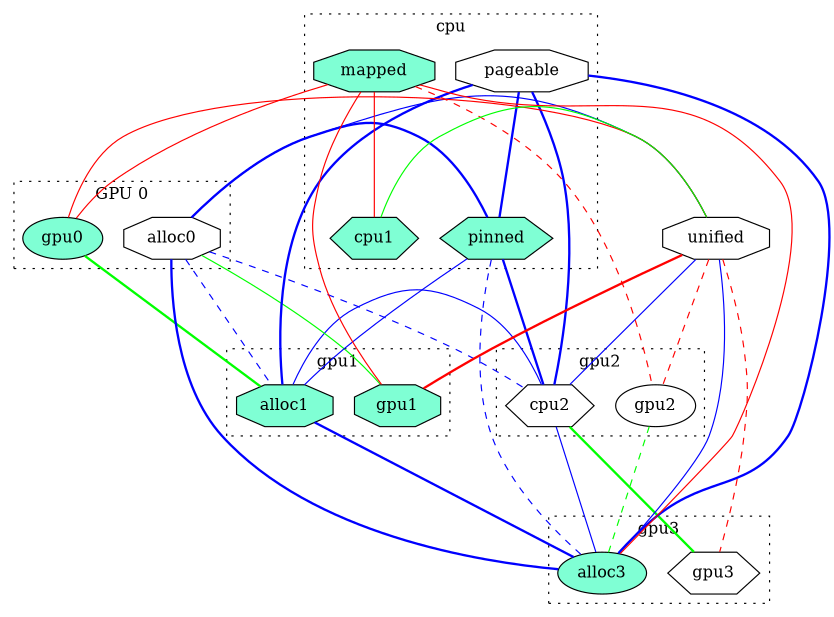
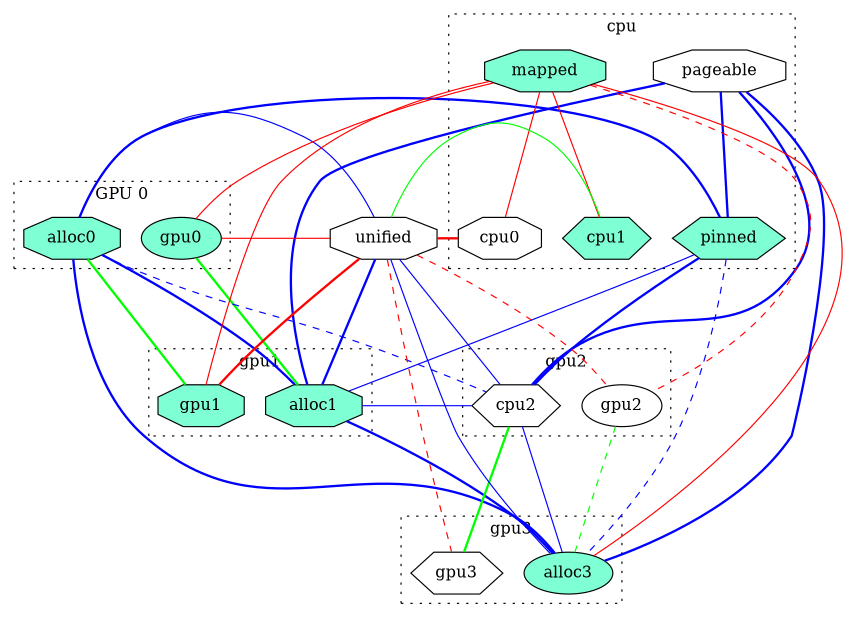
node "alloc0": fillcolor white -> aquamarine
node "cpu0": added
edge "alloc0" -- "gpu1": style solid -> bold
edge "alloc0" -- "alloc1": style dashed -> bold
edge "unified" -- "alloc1": added
